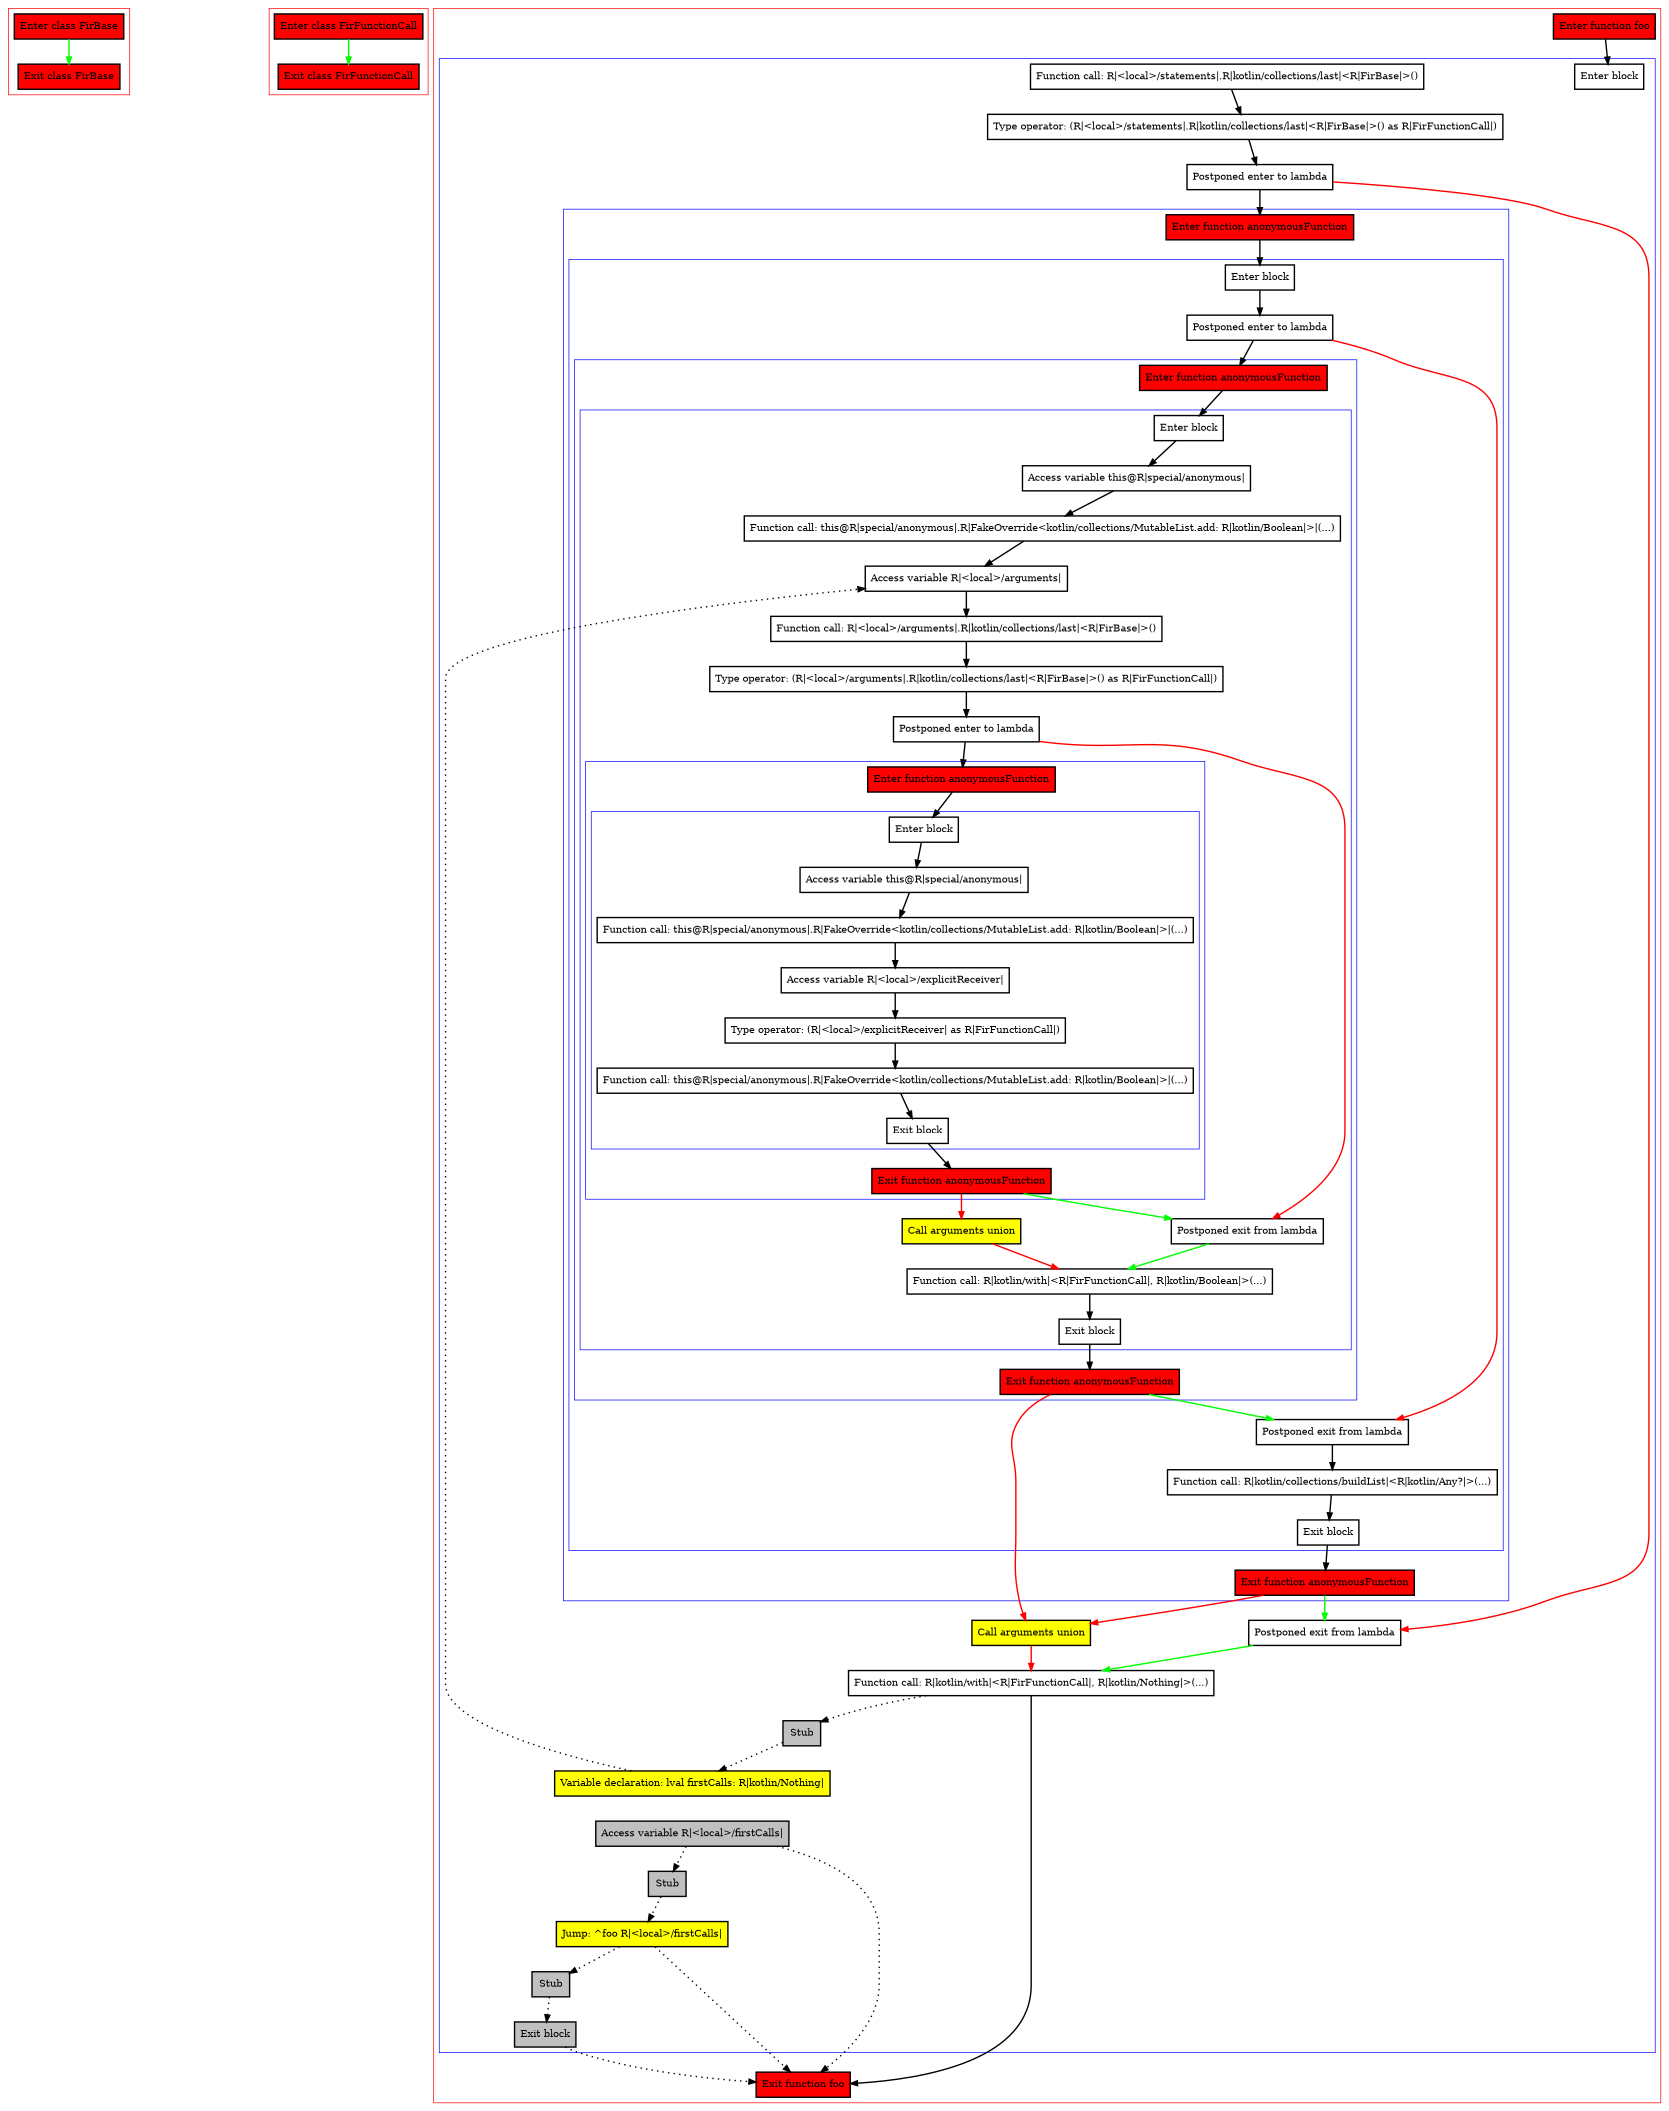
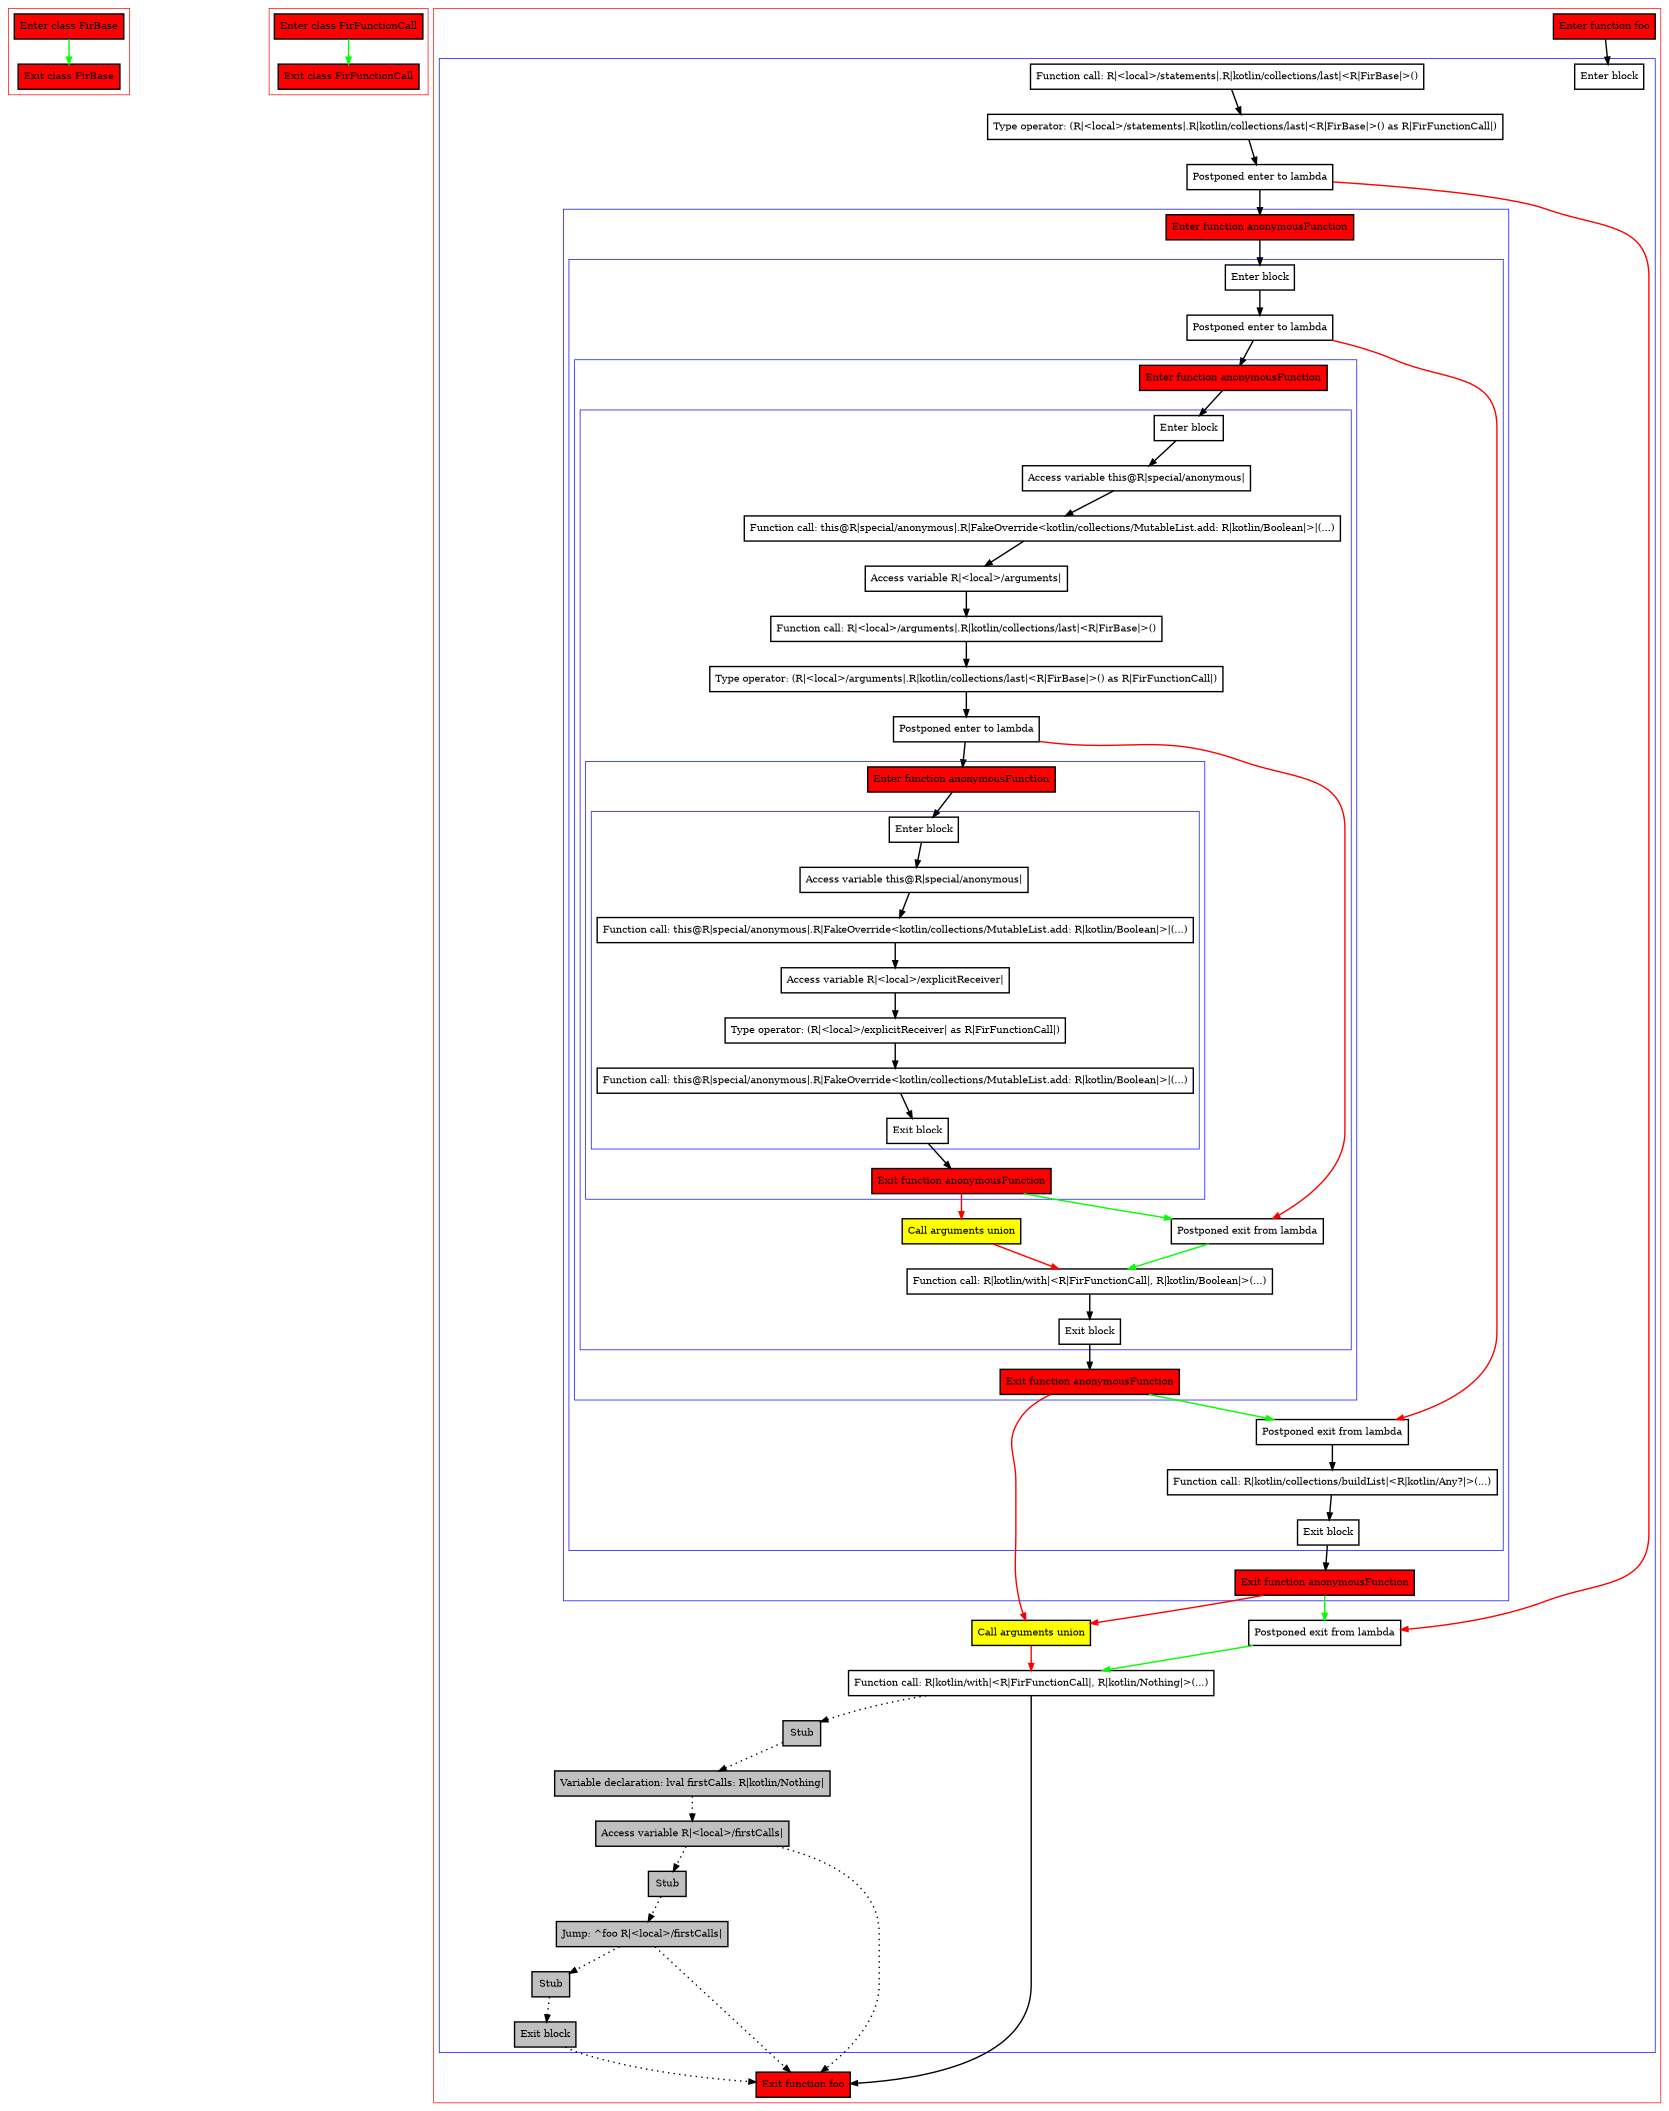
edge "Variable declaration: lval firstCalls: R|kotlin/Nothing|" -> "Access variable R|<local>/arguments|": now "Variable declaration: lval firstCalls: R|kotlin/Nothing|" -> "Access variable R|<local>/firstCalls|"
node "Variable declaration: lval firstCalls: R|kotlin/Nothing|": fillcolor yellow -> gray
node "Jump: ^foo R|<local>/firstCalls|": fillcolor yellow -> gray
